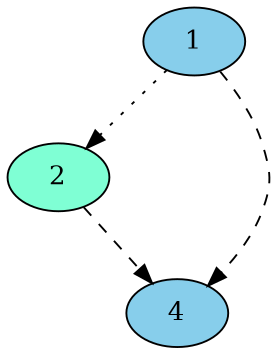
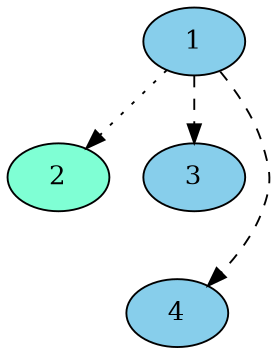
node "3": added
edge "2" -> "4": removed
